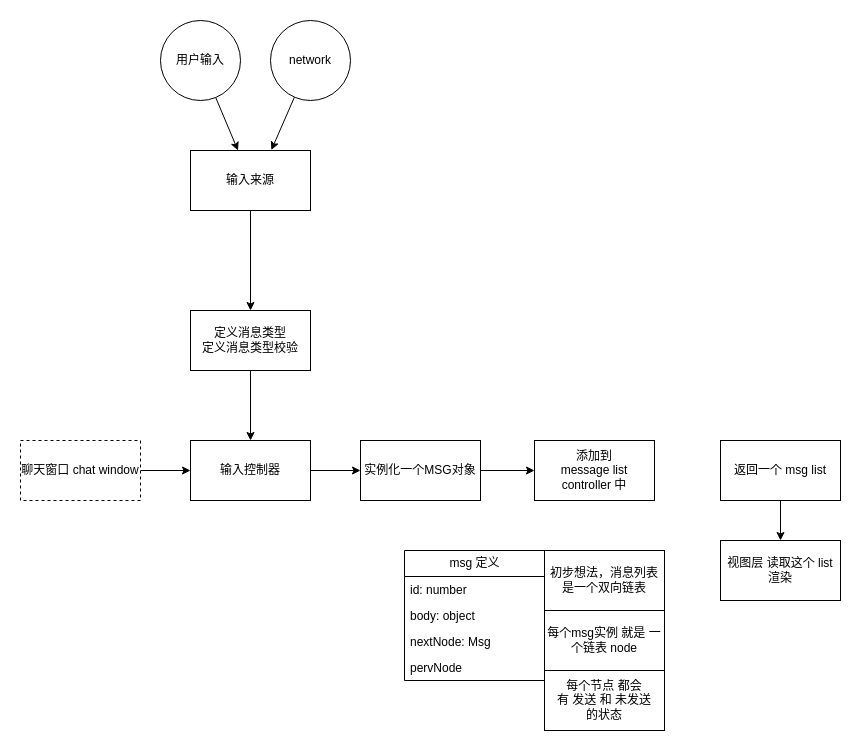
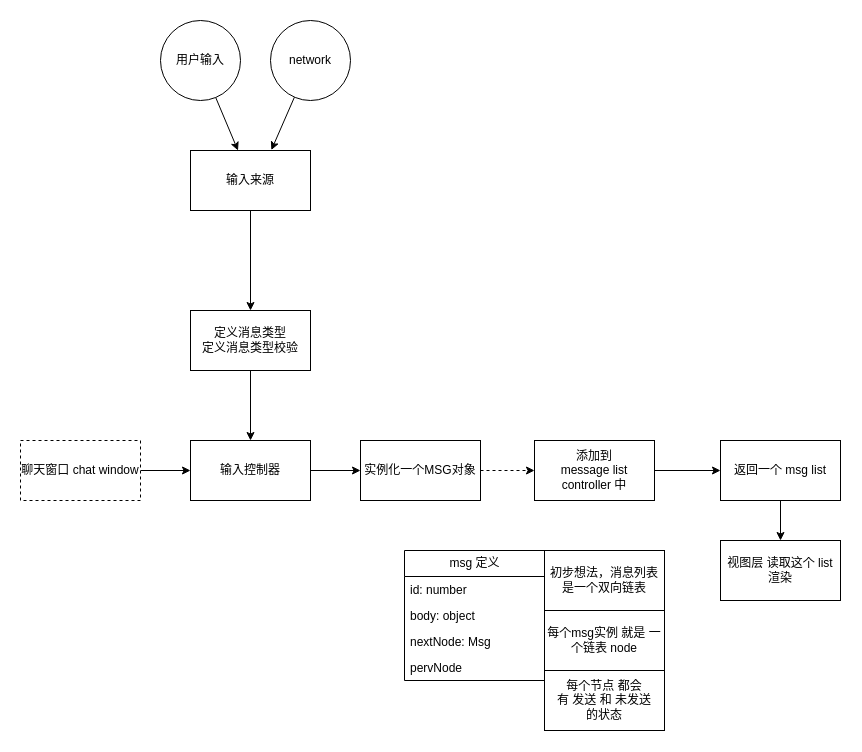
edge "实例化一个MSG对象" -> "添加到 message list controller 中": style solid -> dashed
edge "添加到 message list controller 中" -> "返回一个 msg list": added
